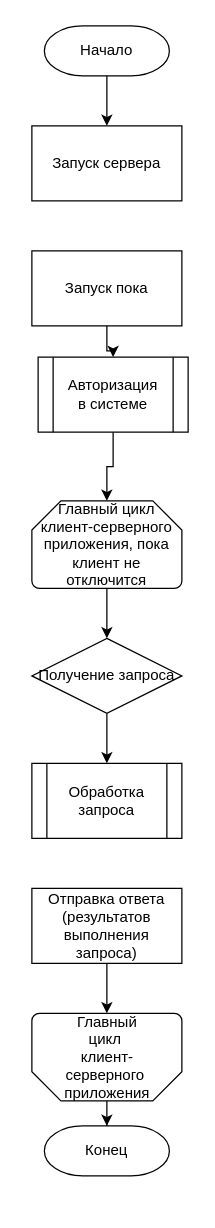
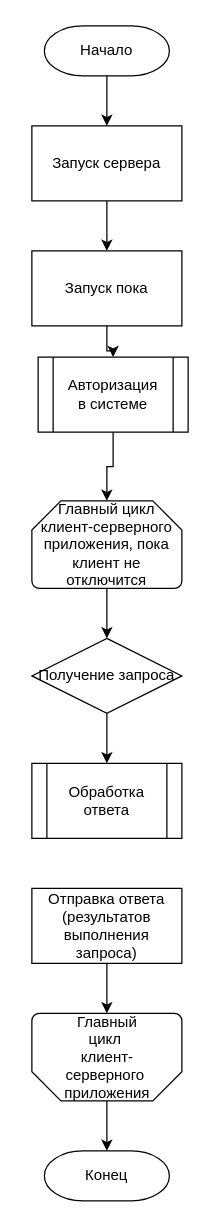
edge "Запуск сервера" -> "Запуск пока": added
node "Обработка запроса": label "Обработка запроса" -> "Обработка ответа"
node "Конец": moved (107, 1151) -> (107, 1176)
